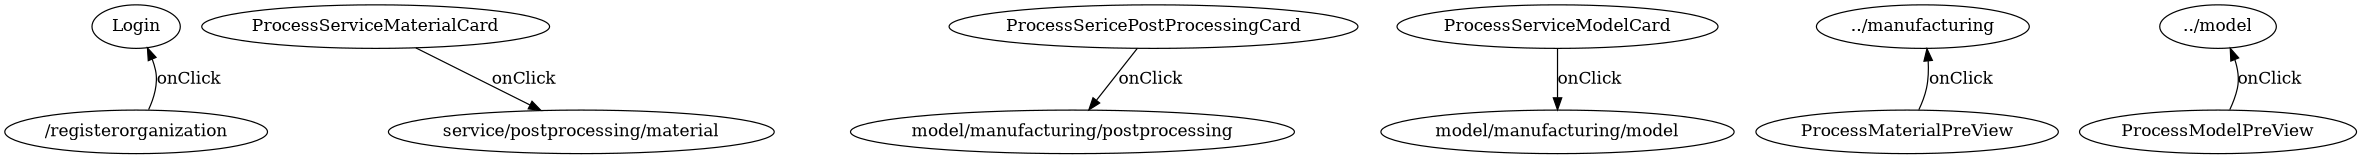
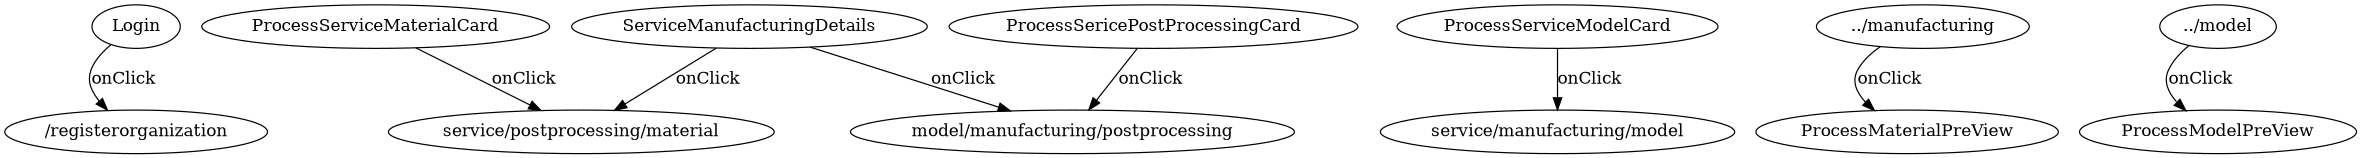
node "ServiceManufacturingDetails": added
edge "/registerorganization" -> "Login": reversed
edge "ProcessModelPreView" -> "../model": reversed
edge "ProcessMaterialPreView" -> "../manufacturing": reversed
node "model/manufacturing/model": label "model/manufacturing/model" -> "service/manufacturing/model"
